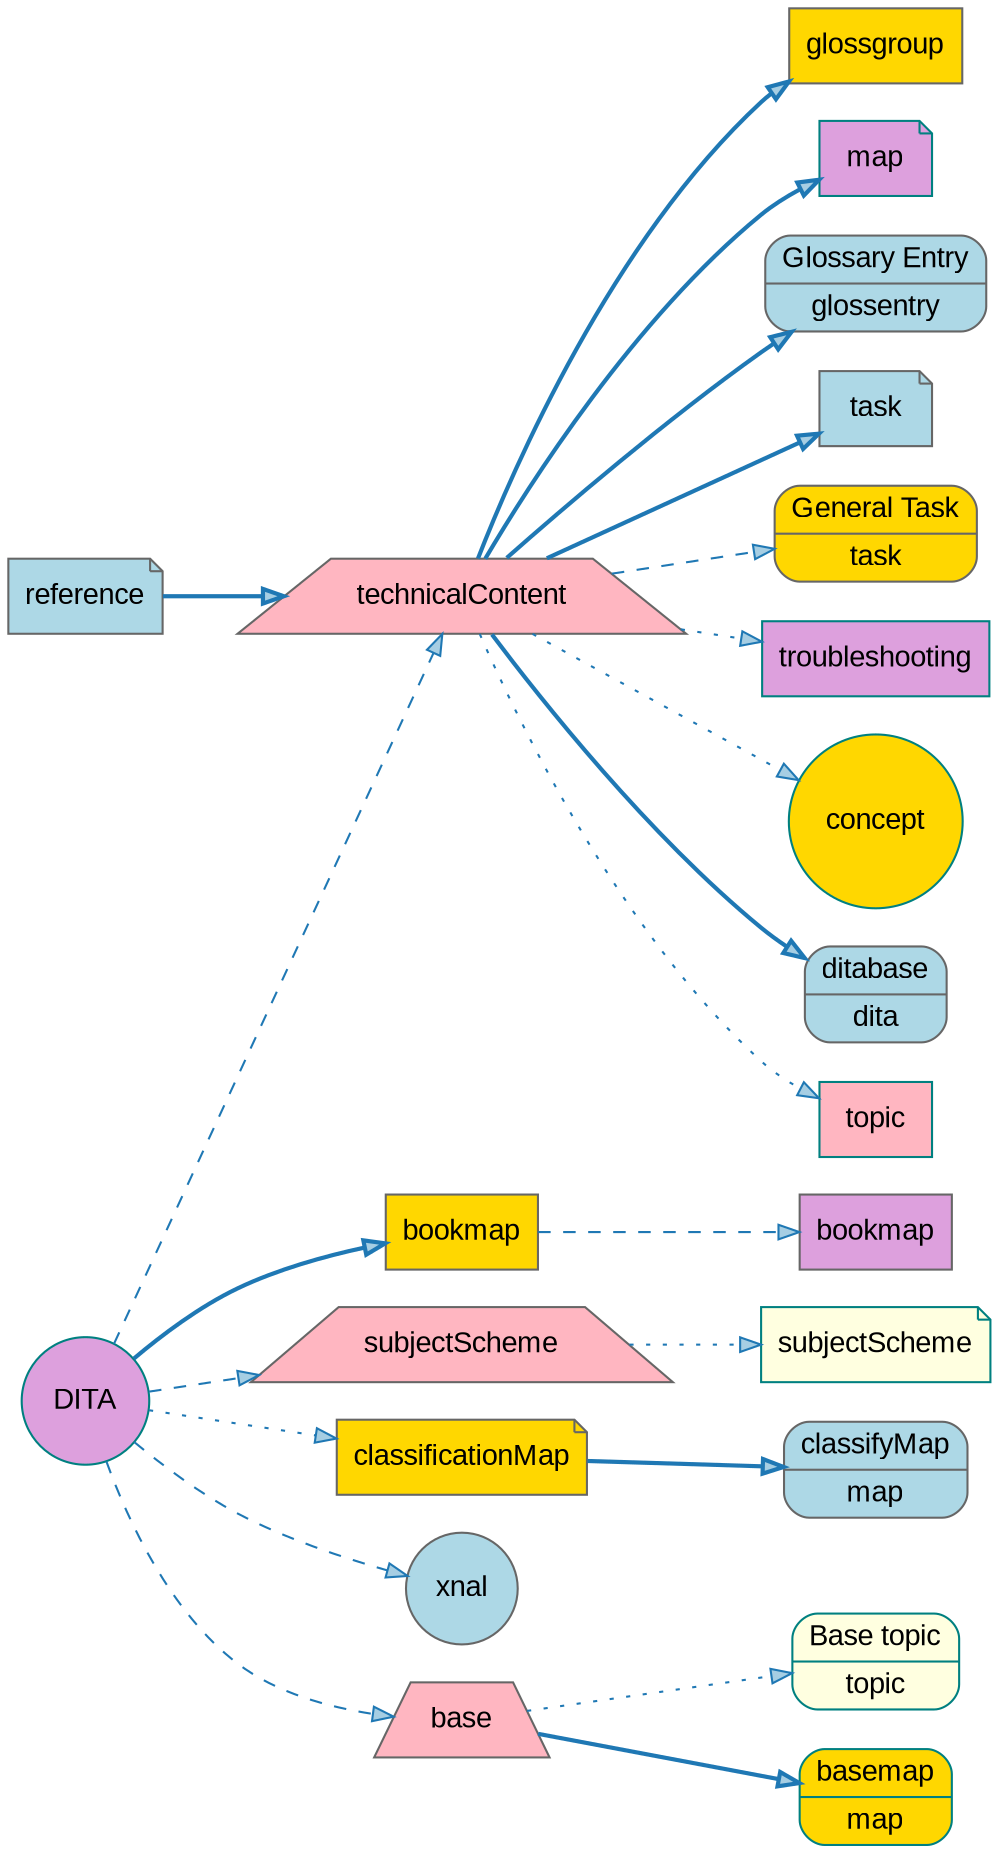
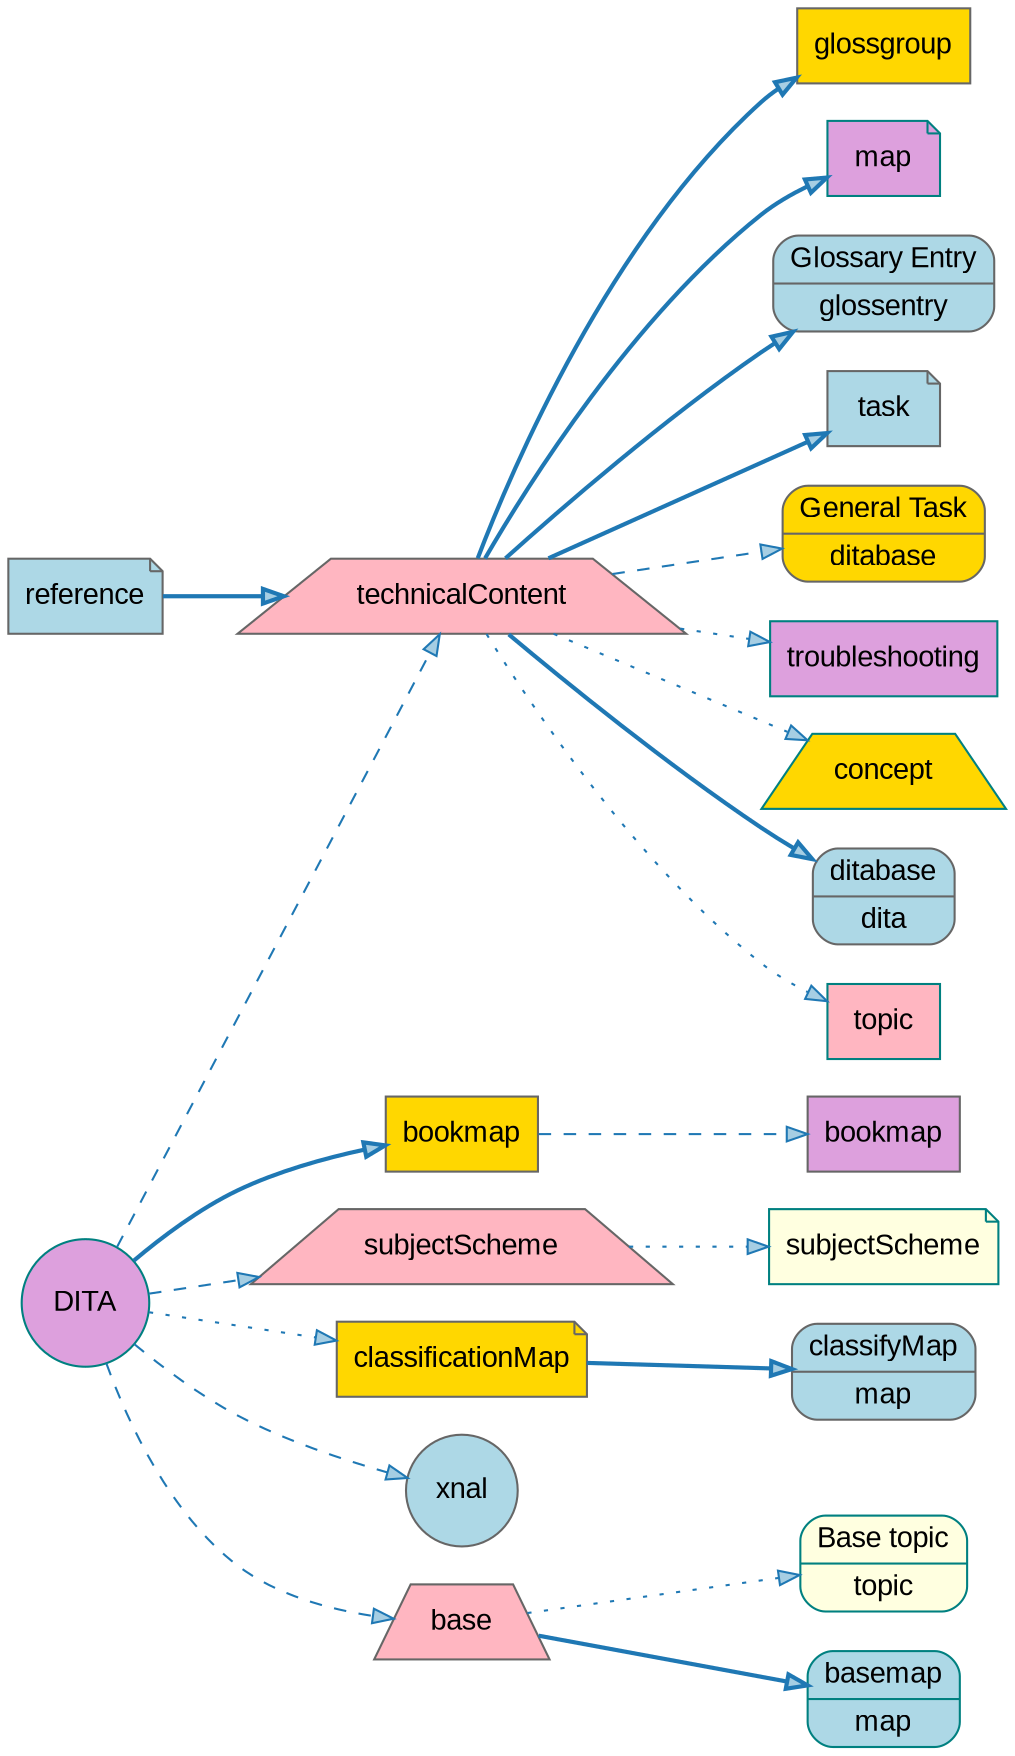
node "General Task": text "task" -> "ditabase"
node "concept": shape circle -> trapezium
node "basemap": fillcolor gold -> lightblue
